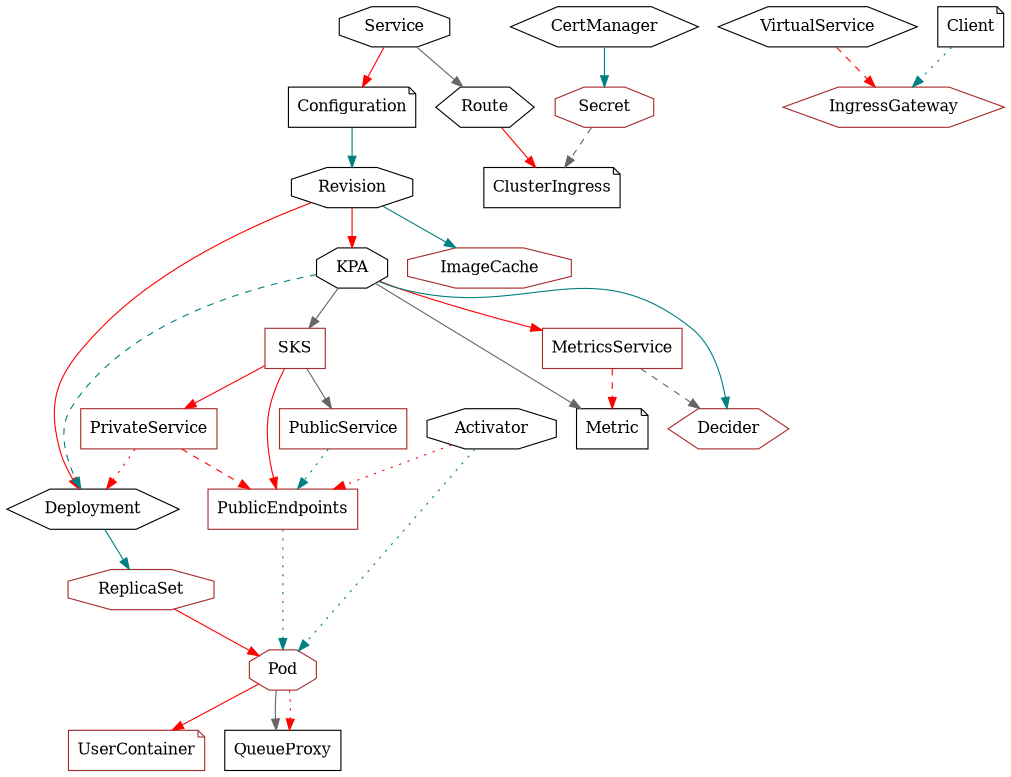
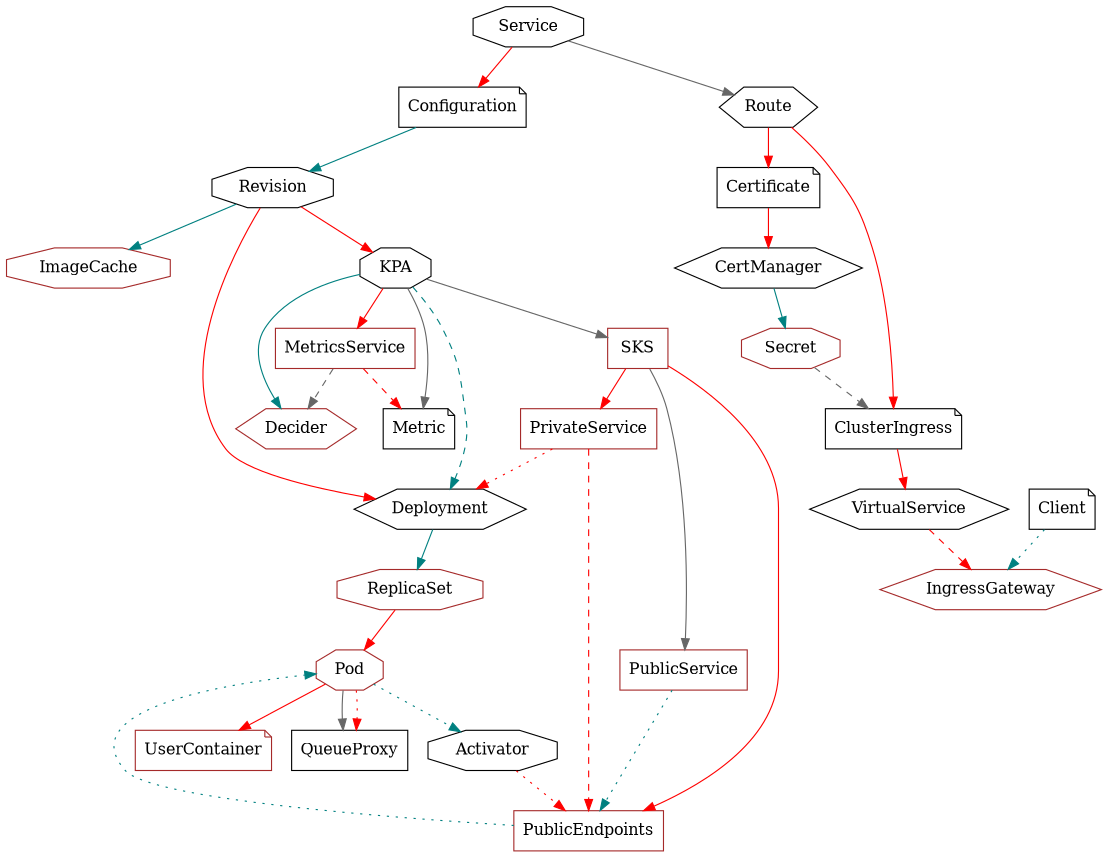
node "Certificate": added
edge "ClusterIngress" -> "VirtualService": added
edge "Activator" -> "Pod": reversed
